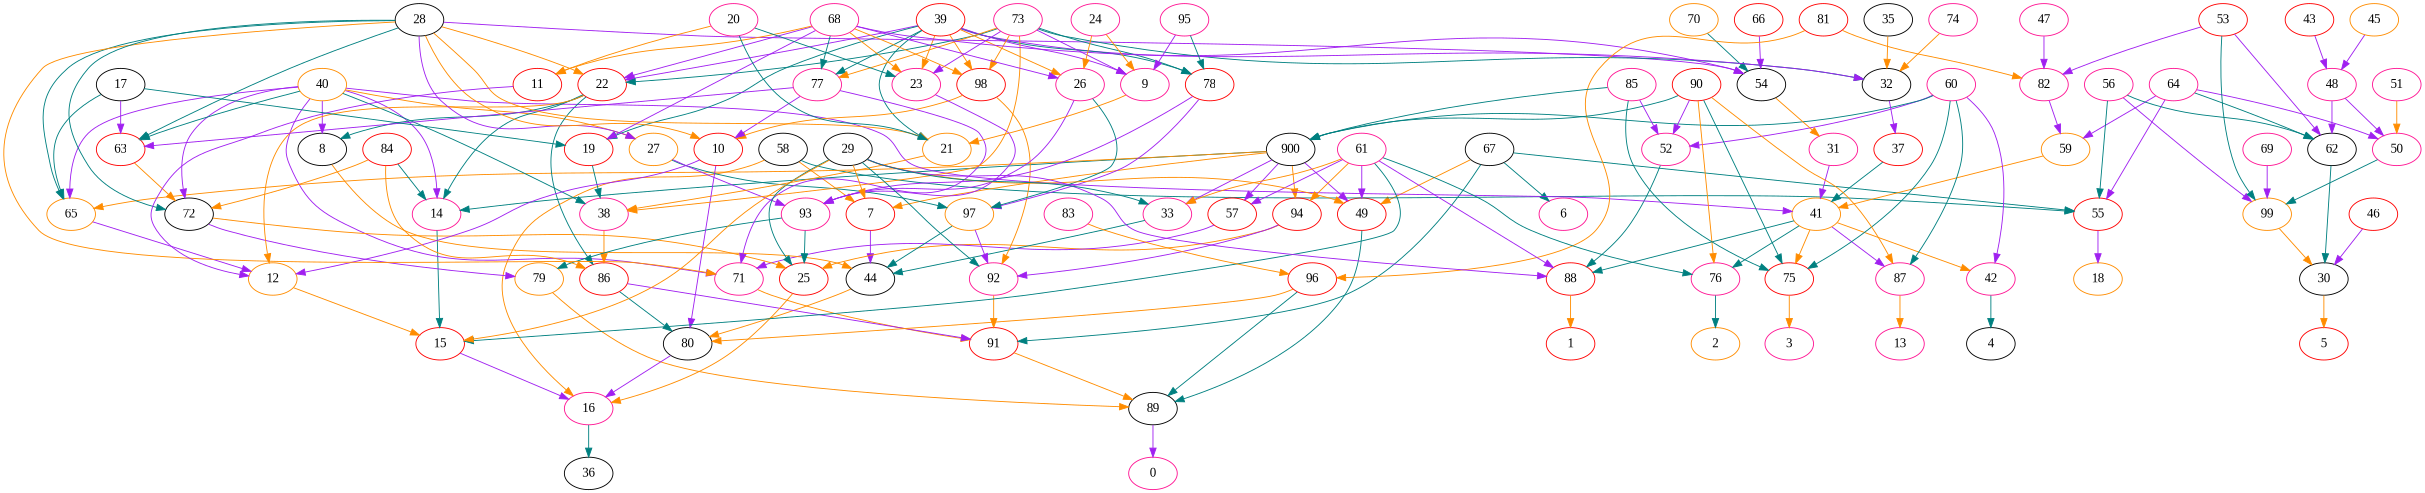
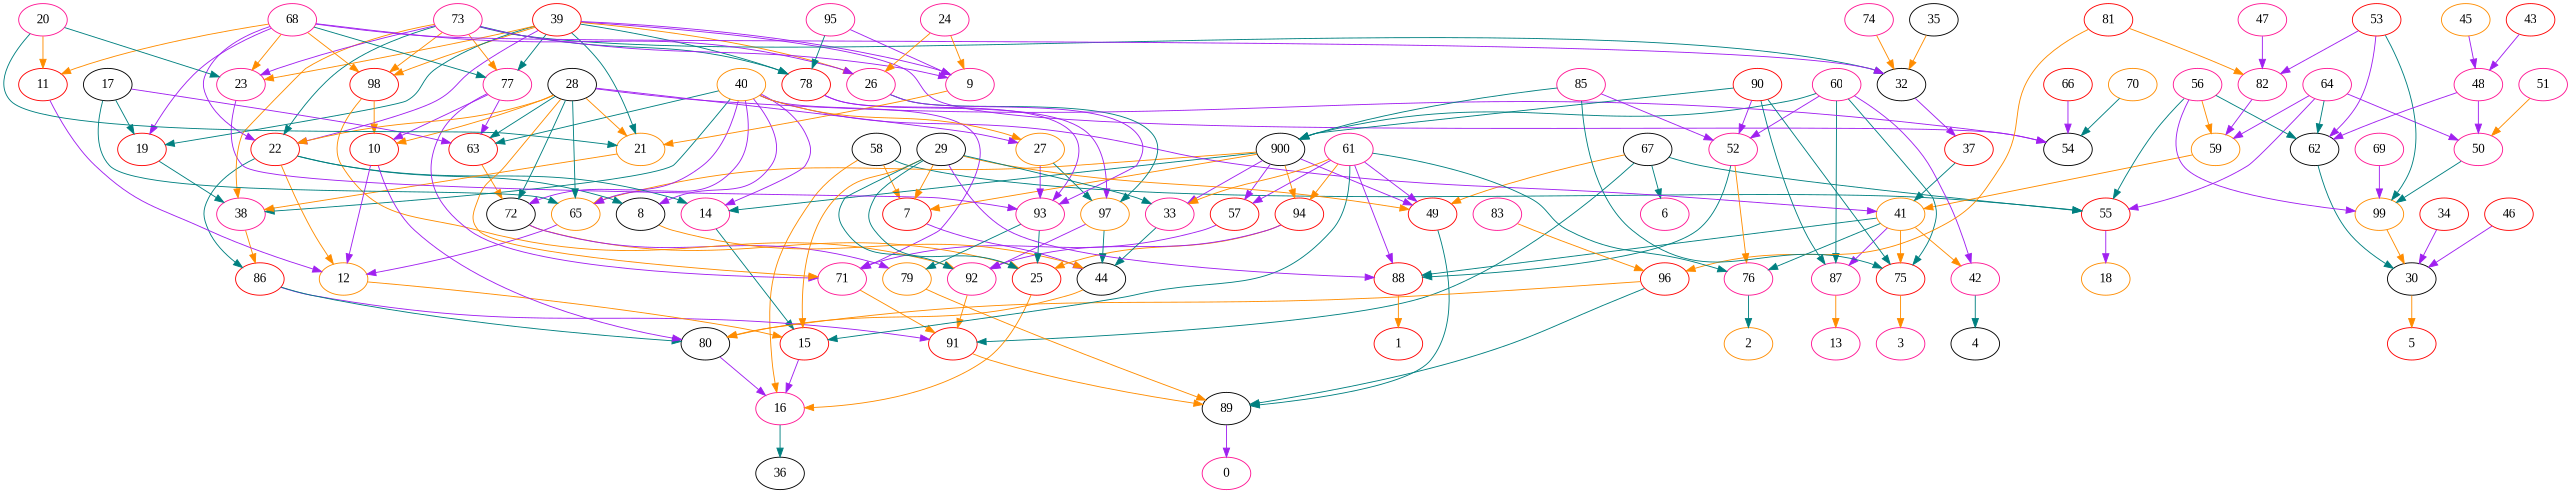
edge "56" -> "59": added
node "84": removed
node "31": removed
edge "90" -> "87": color darkorange -> teal
edge "90" -> "76": now "52" -> "76"
node "34": added
